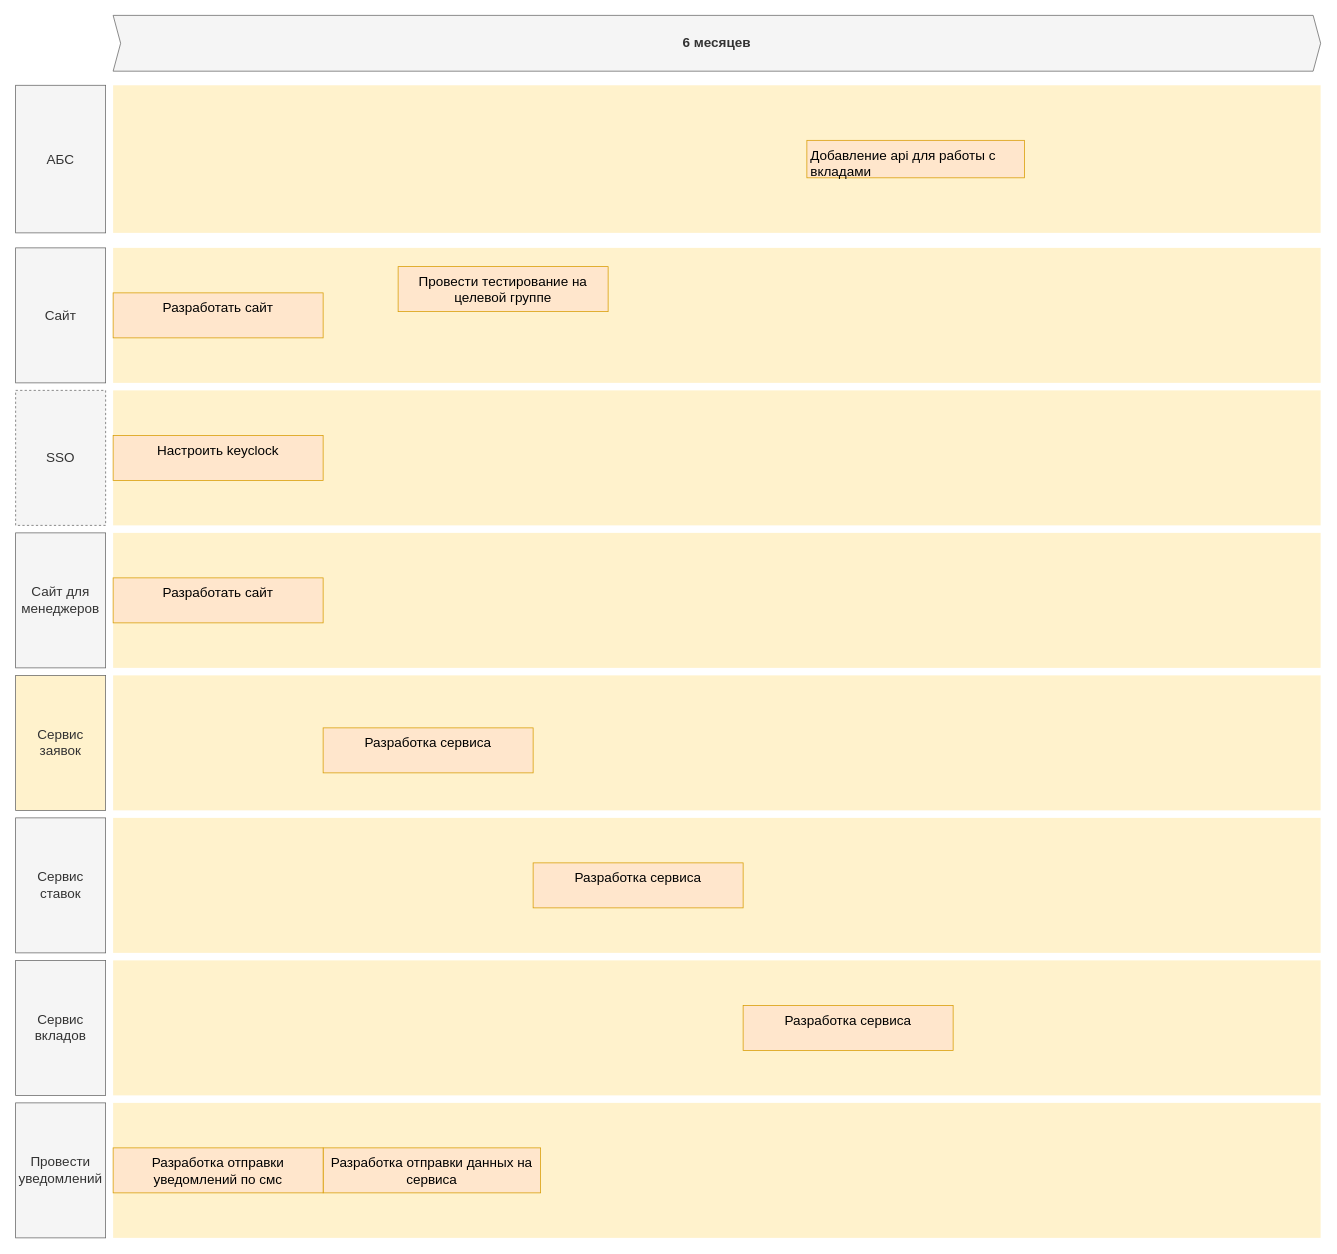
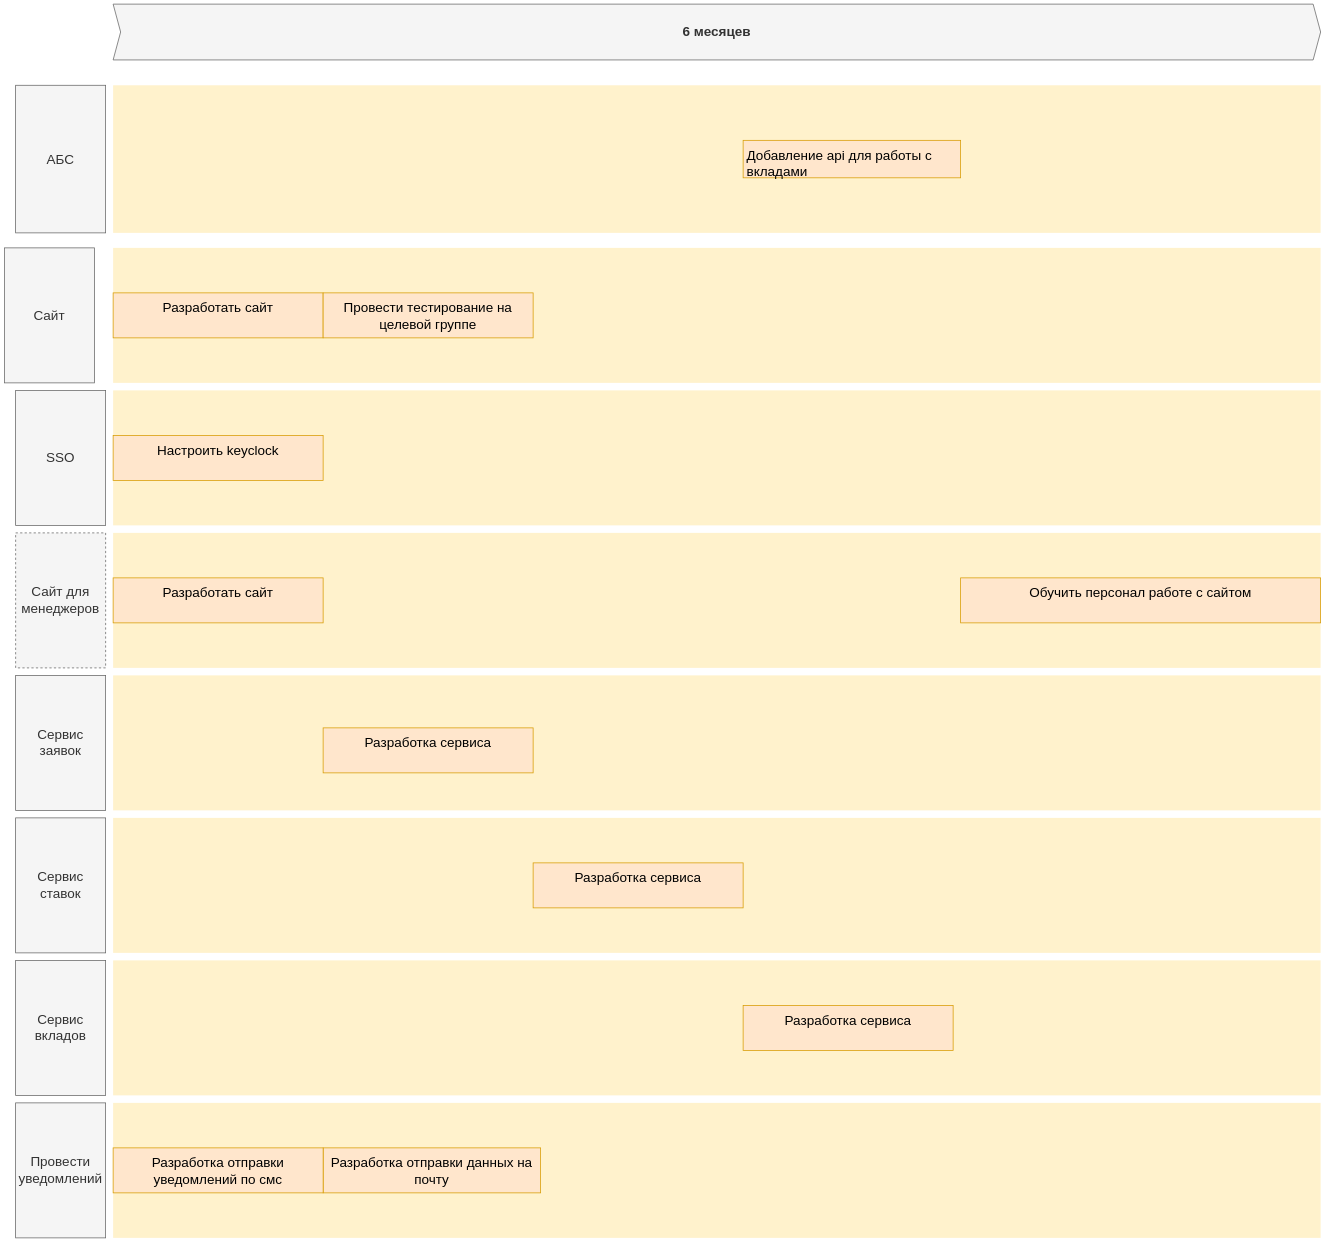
node "6 месяцев": moved (717, 43) -> (717, 32)
node "Добавление api для работы с вкладами": moved (915, 159) -> (852, 159)
node "Провести тестирование на целевой группе": moved (503, 289) -> (428, 315)
node "Сайт": moved (60, 315) -> (49, 315)
node "SSO": style dashed -> solid
node "Сайт для менеджеров": style solid -> dashed
node "Обучить персонал работе с сайтом": added
node "Сервис заявок": fillcolor #fff2cc -> #f5f5f5
node "Разработка отправки данных на сервиса": label "Разработка отправки данных на сервиса" -> "Разработка отправки данных на почту"
